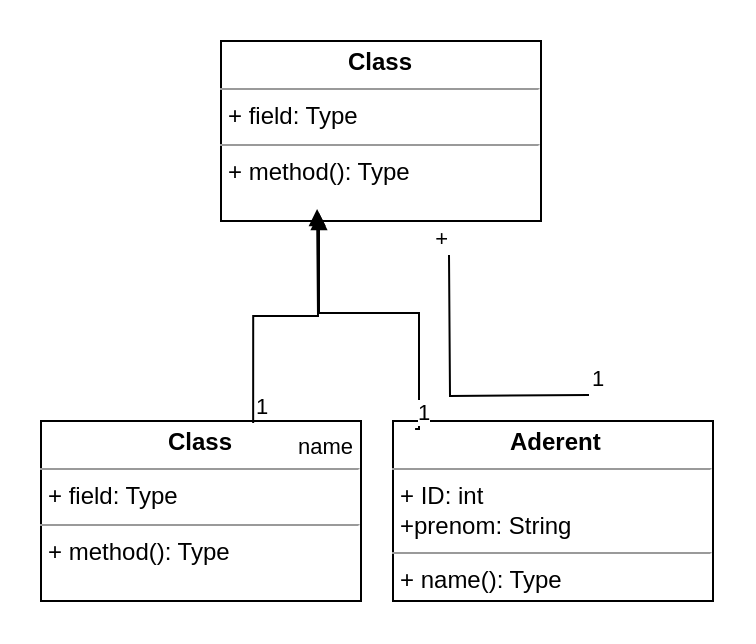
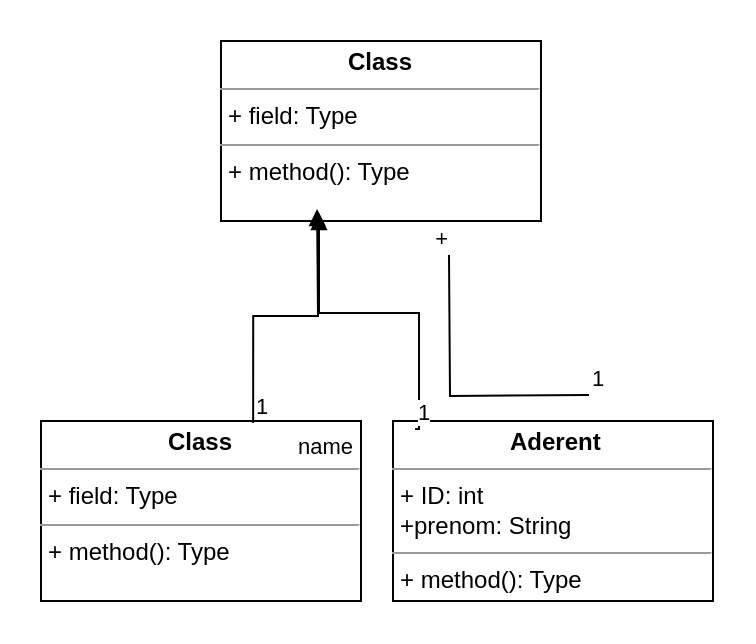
node "Aderent + ID: int +prenom: String + name(): Type": label "Aderent + ID: int +prenom: String + name(): Type" -> "Aderent + ID: int +prenom: String + method(): Type"
